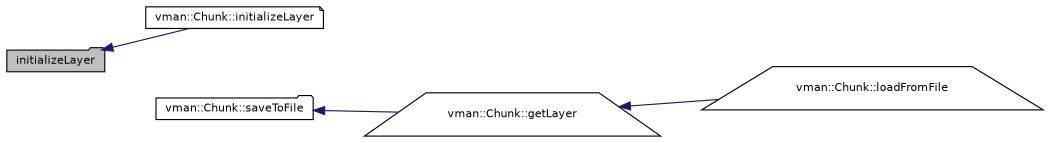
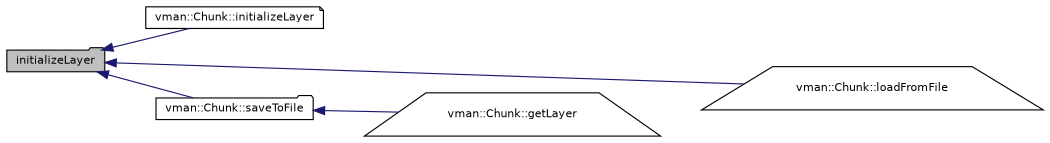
edge "vman::Chunk::saveToFile" -> "initializeLayer": added
edge "vman::Chunk::loadFromFile" -> "vman::Chunk::getLayer": now "vman::Chunk::loadFromFile" -> "initializeLayer"
